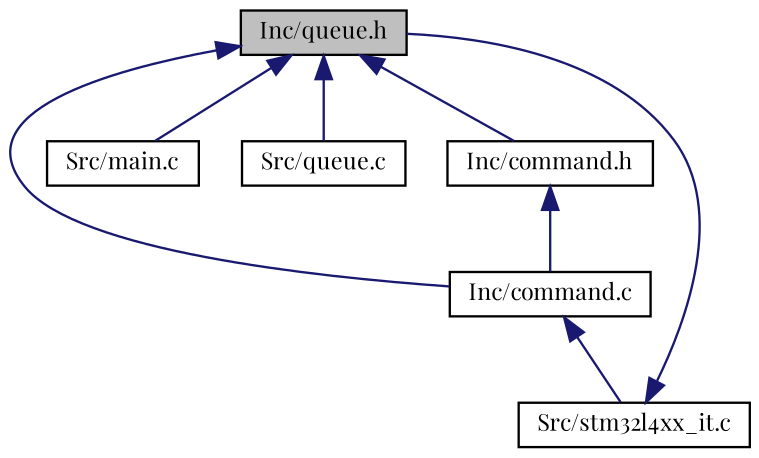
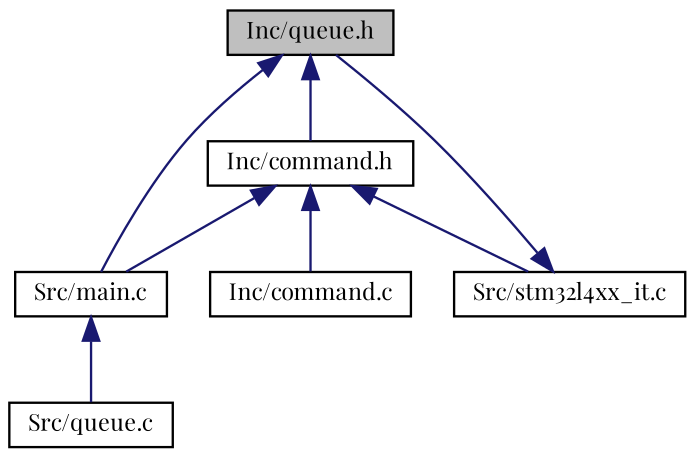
edge "Src/queue.c" -> "Inc/queue.h": now "Src/queue.c" -> "Src/main.c"
edge "Inc/command.c" -> "Inc/queue.h": removed
edge "Src/main.c" -> "Inc/command.h": added
edge "Src/stm32l4xx_it.c" -> "Inc/command.c": now "Src/stm32l4xx_it.c" -> "Inc/command.h"
